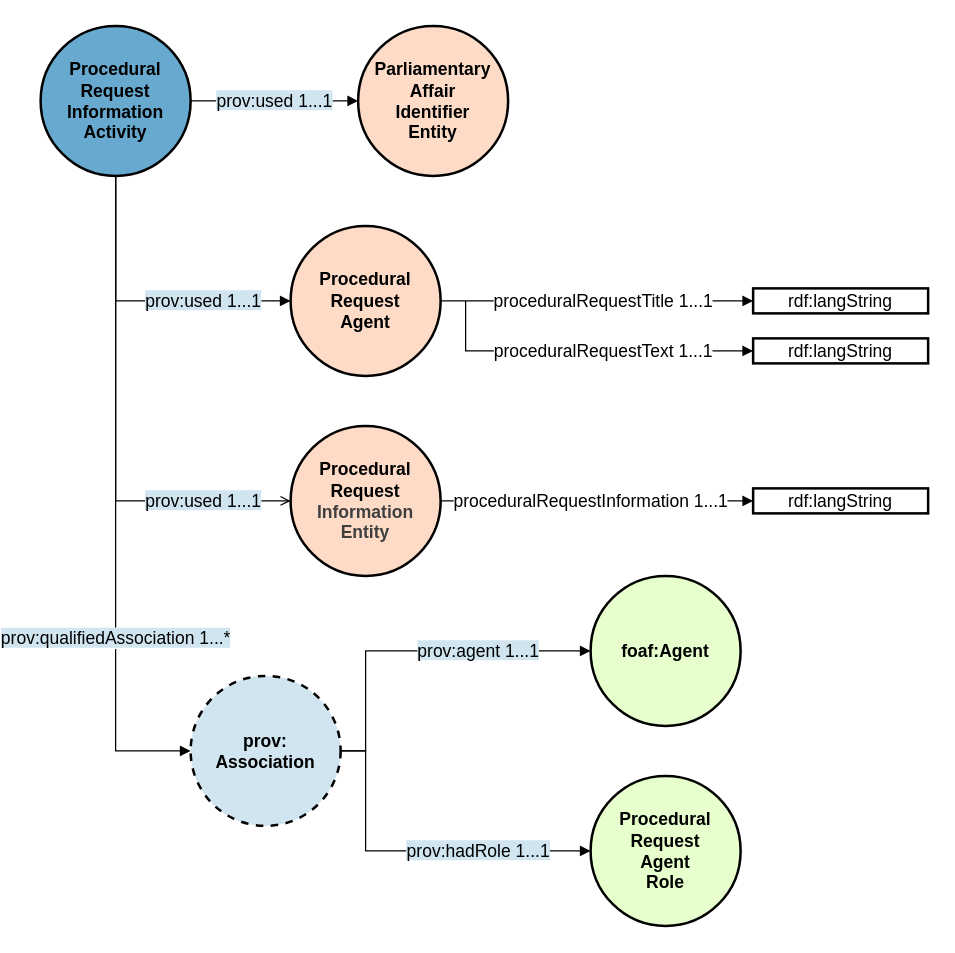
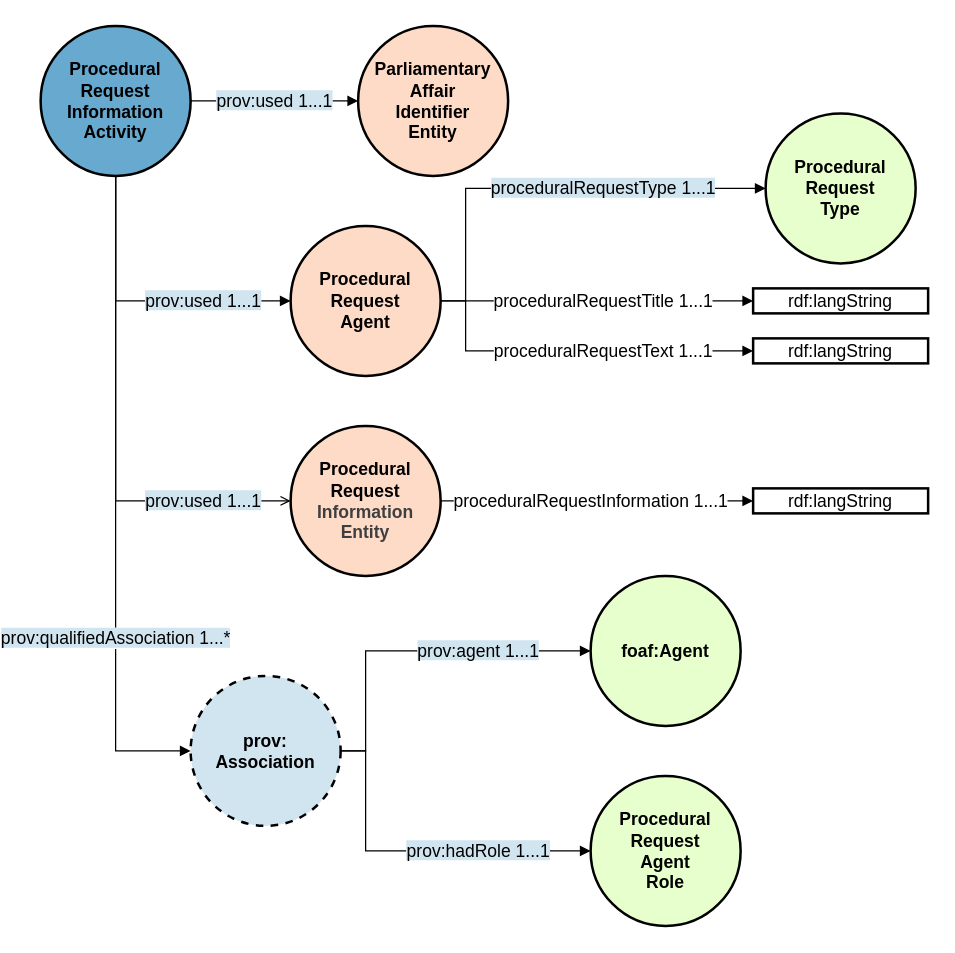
edge "Procedural Request Agent" -> "Procedural Request Type": added, label "proceduralRequestType 1...1"
node "Procedural Request Type": added
